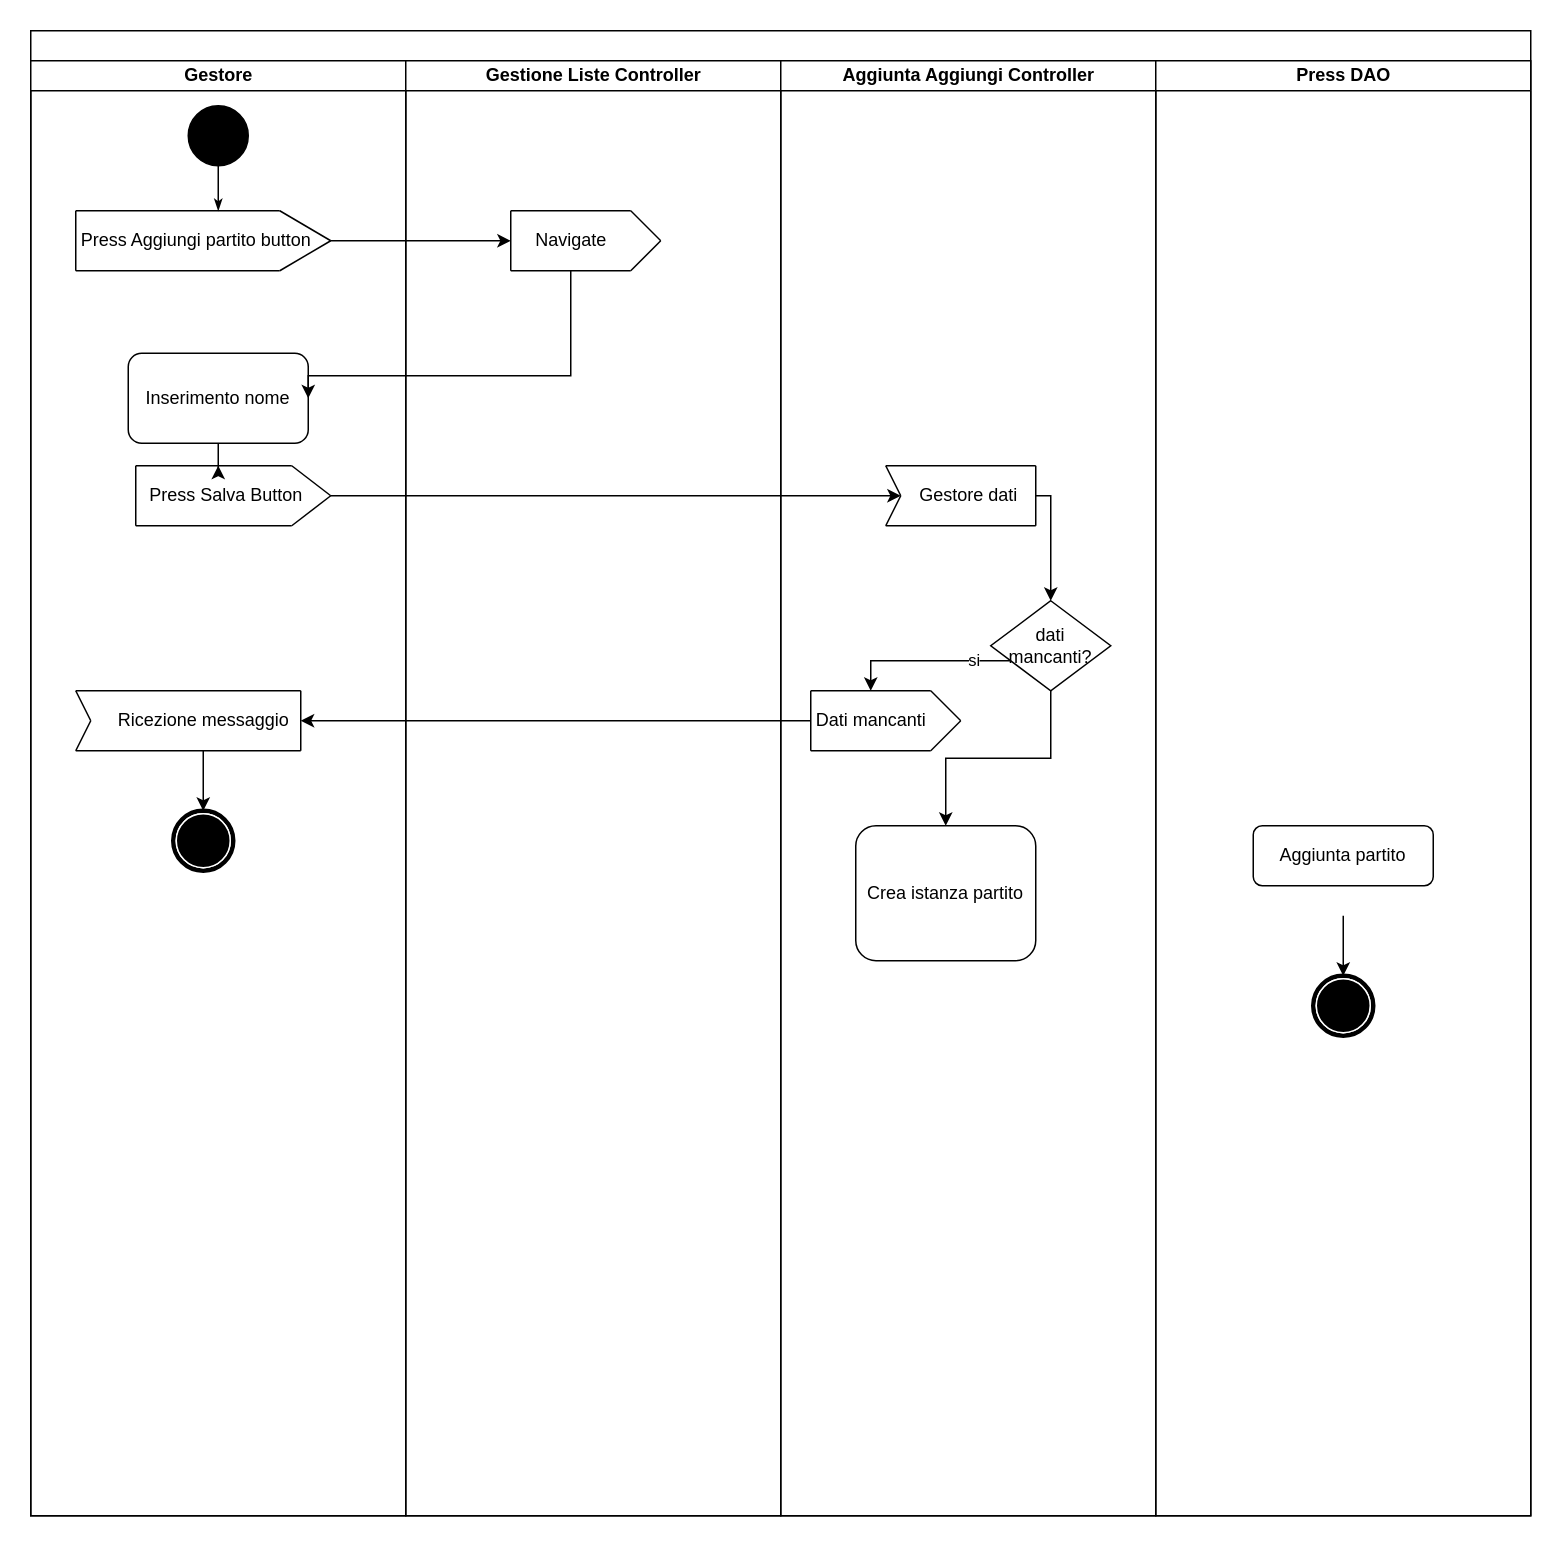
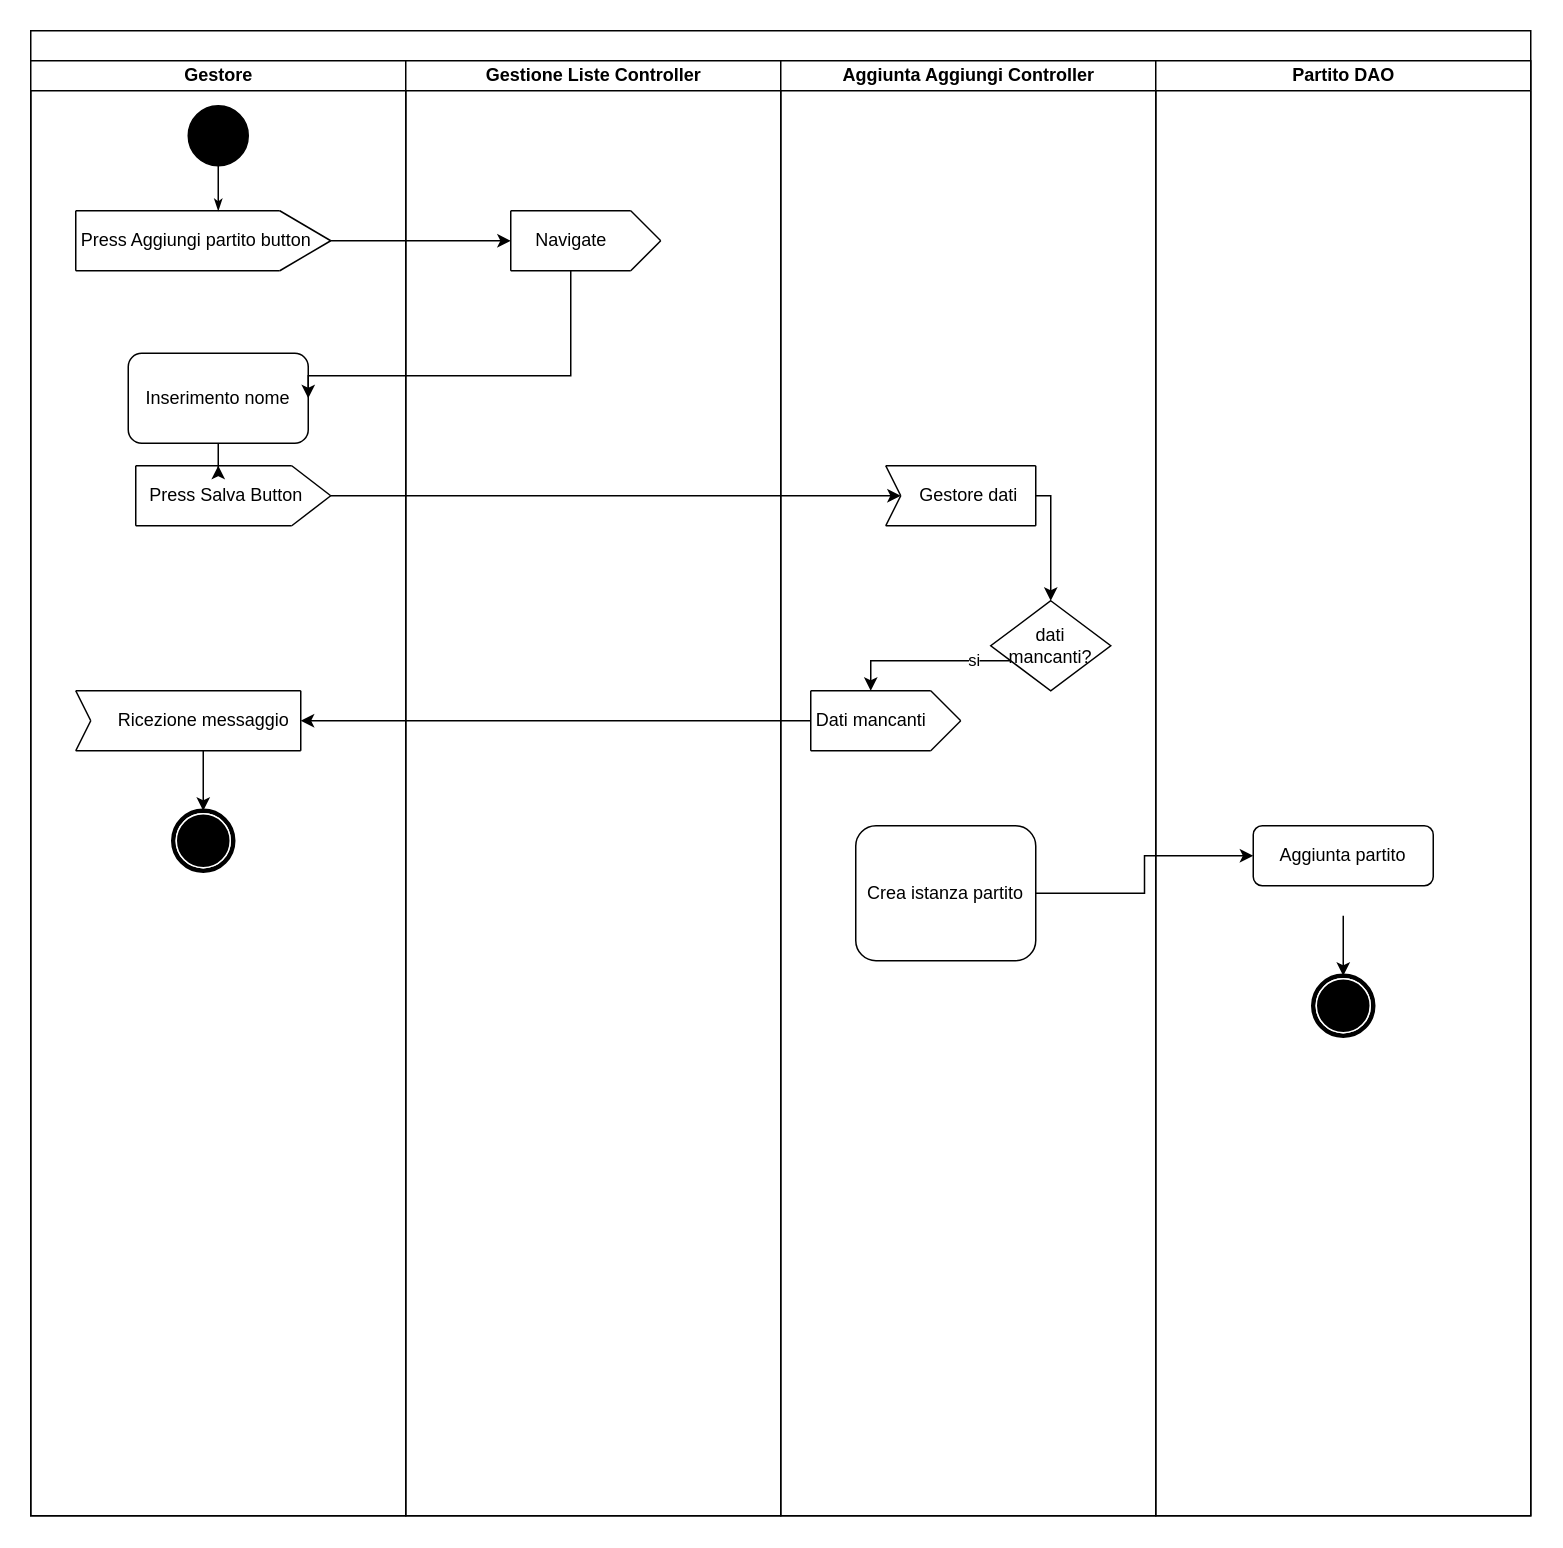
node "Press DAO": label "Press DAO" -> "Partito DAO"
edge "dati mancanti?" -> "Crea istanza partito": removed
edge "Crea istanza partito" -> "Aggiunta partito": added
